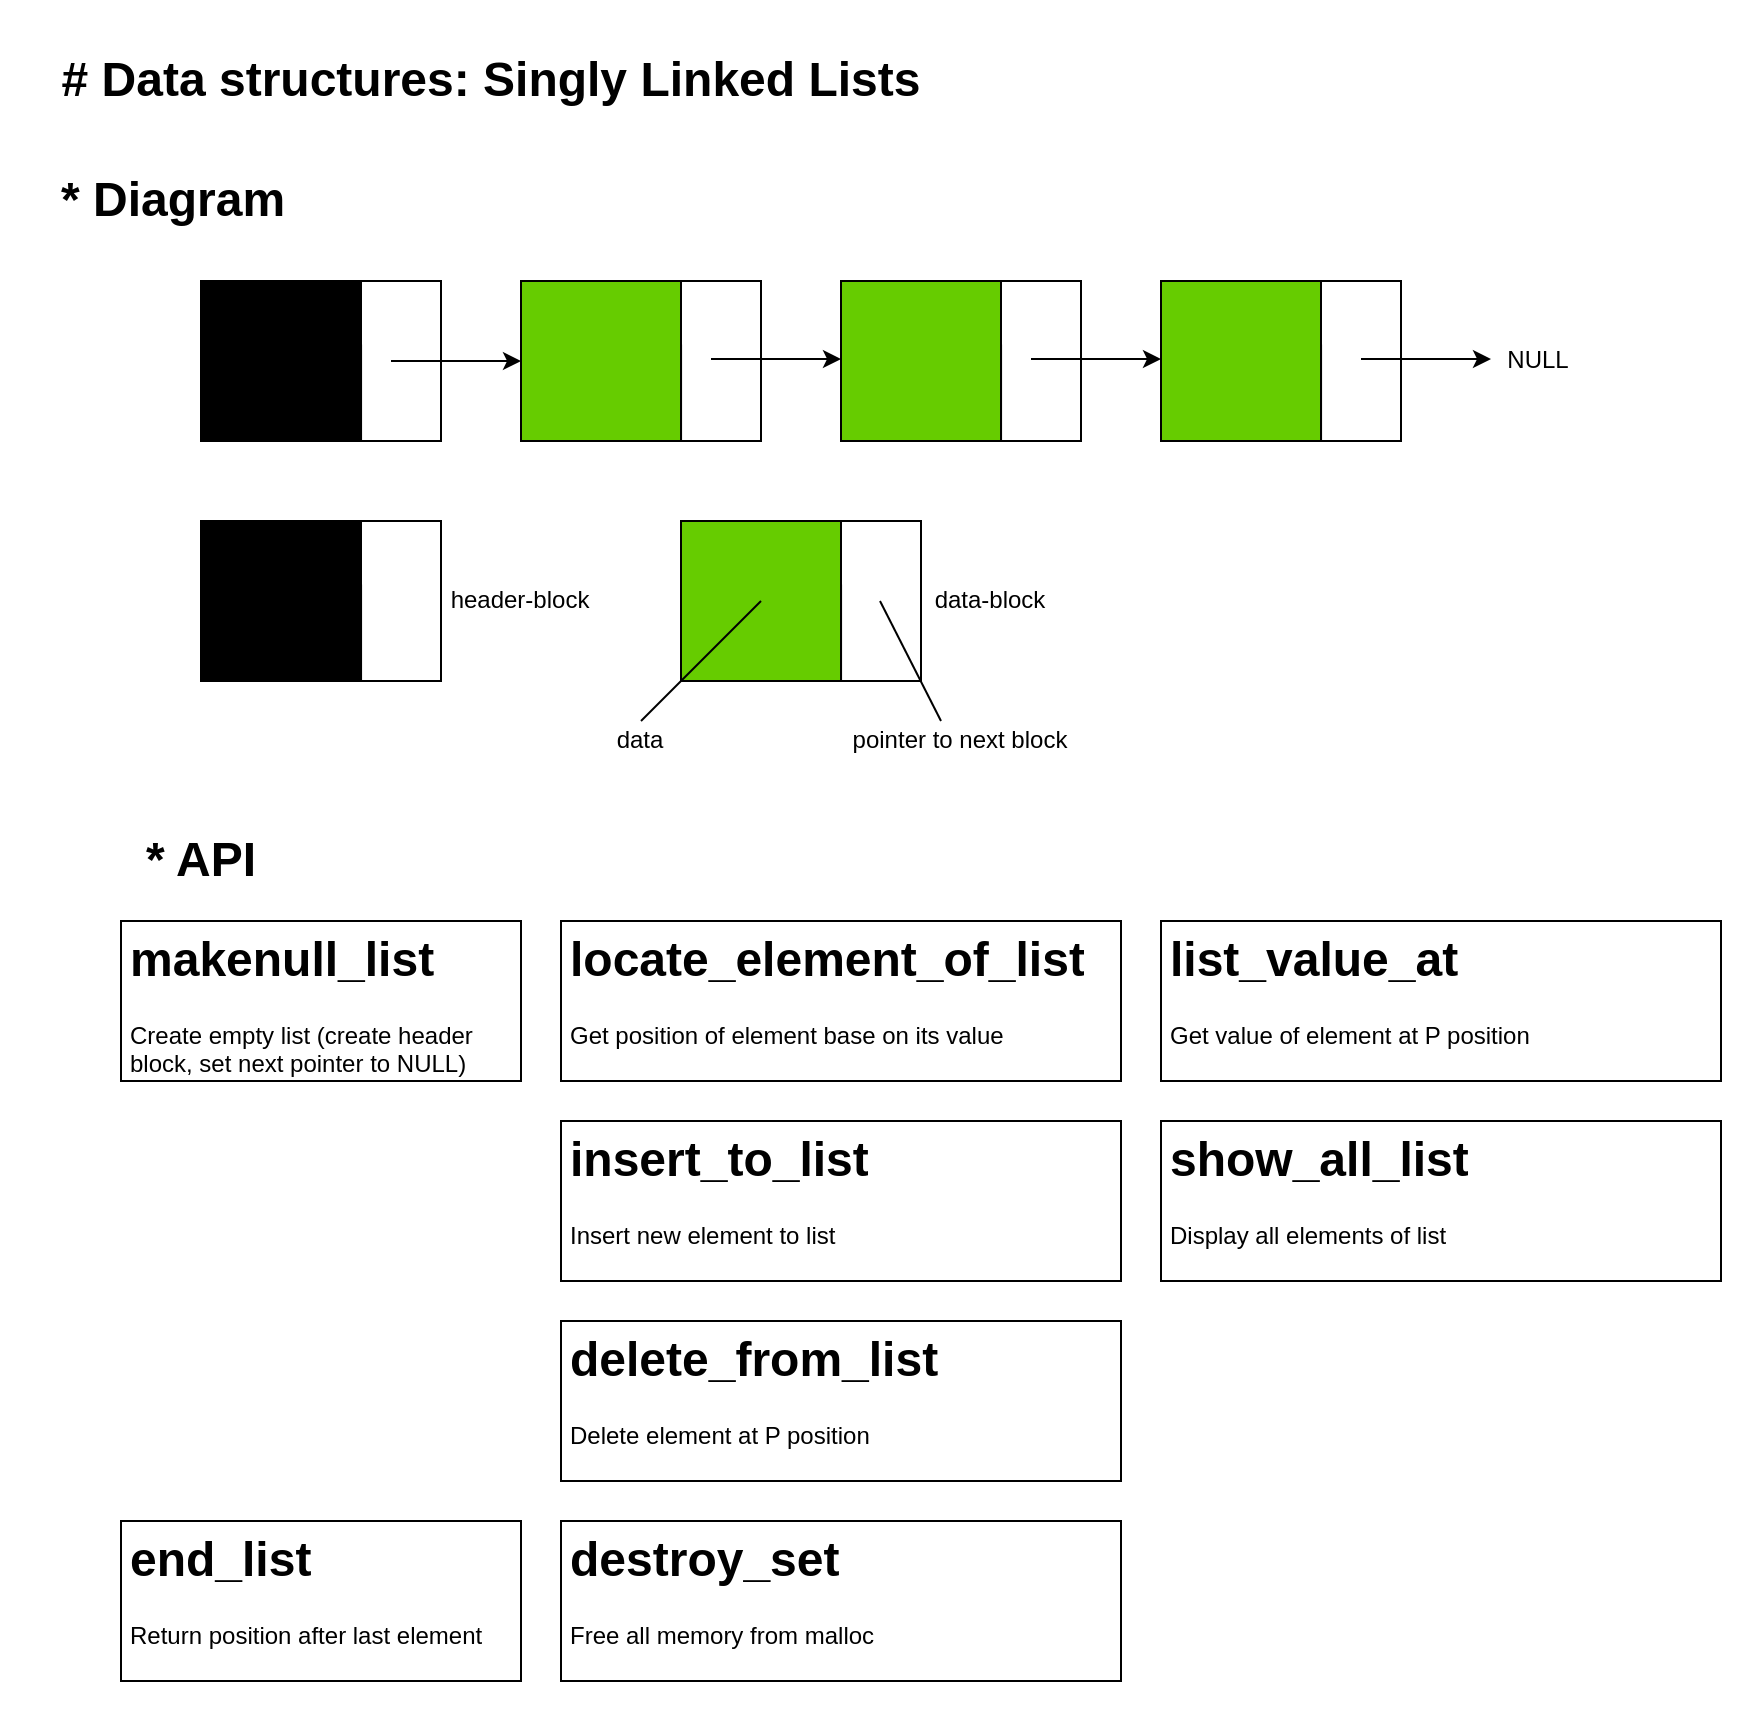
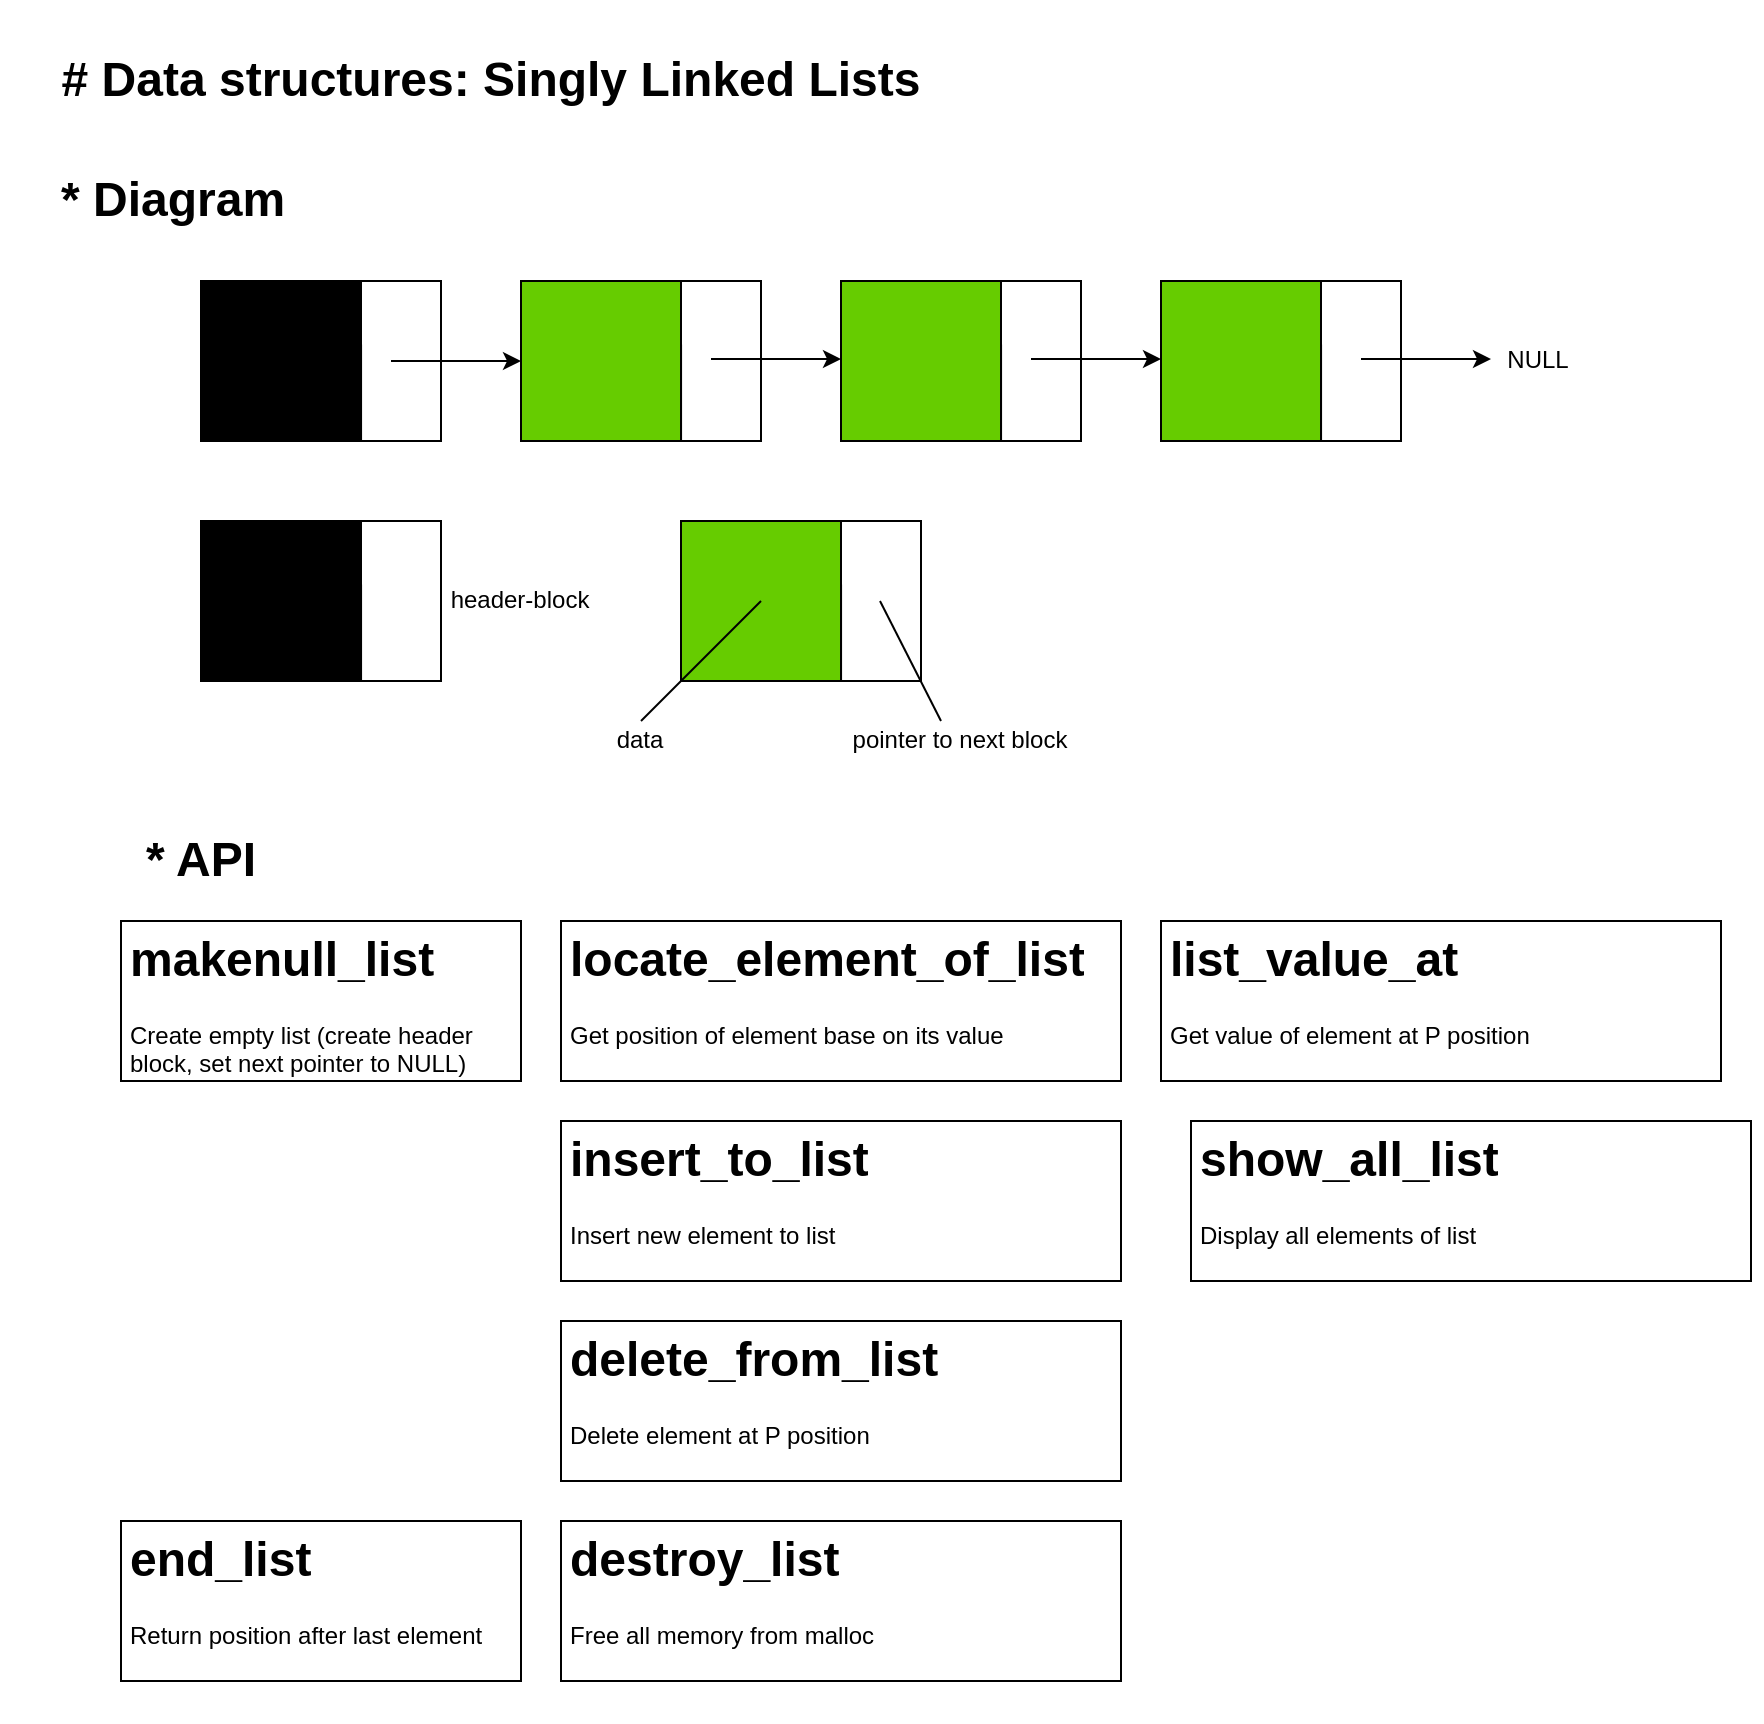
node "data-block": removed
node "show_all_listDisplay all elements of list": moved (1441, 1201) -> (1471, 1201)
node "destroy_setFree all memory from malloc": label "destroy_setFree all memory from malloc" -> "destroy_listFree all memory from malloc"
